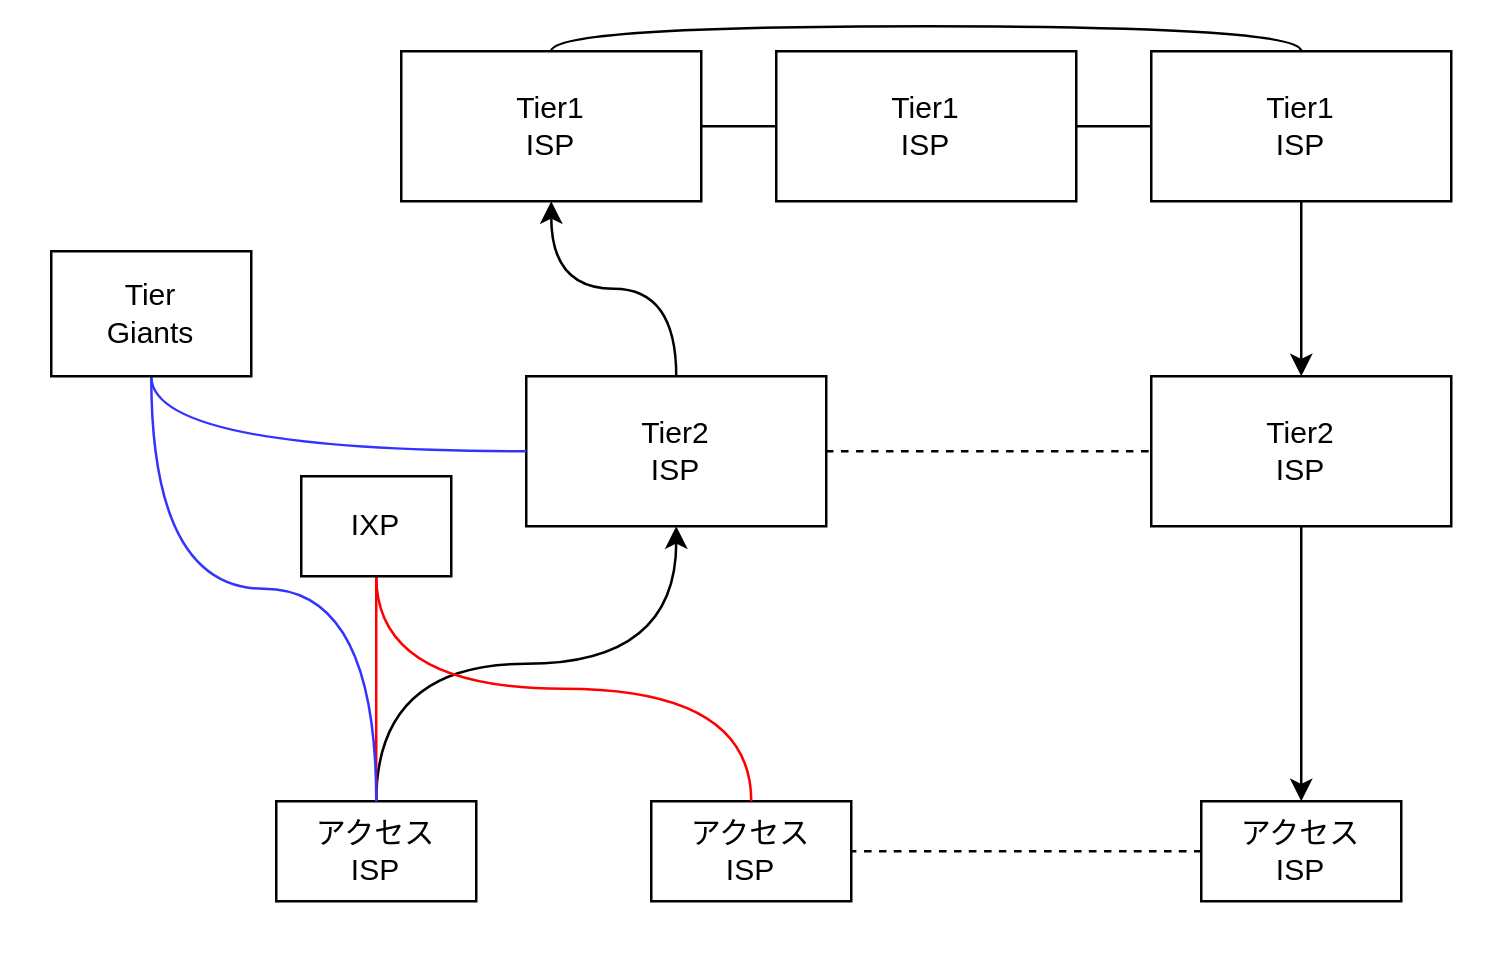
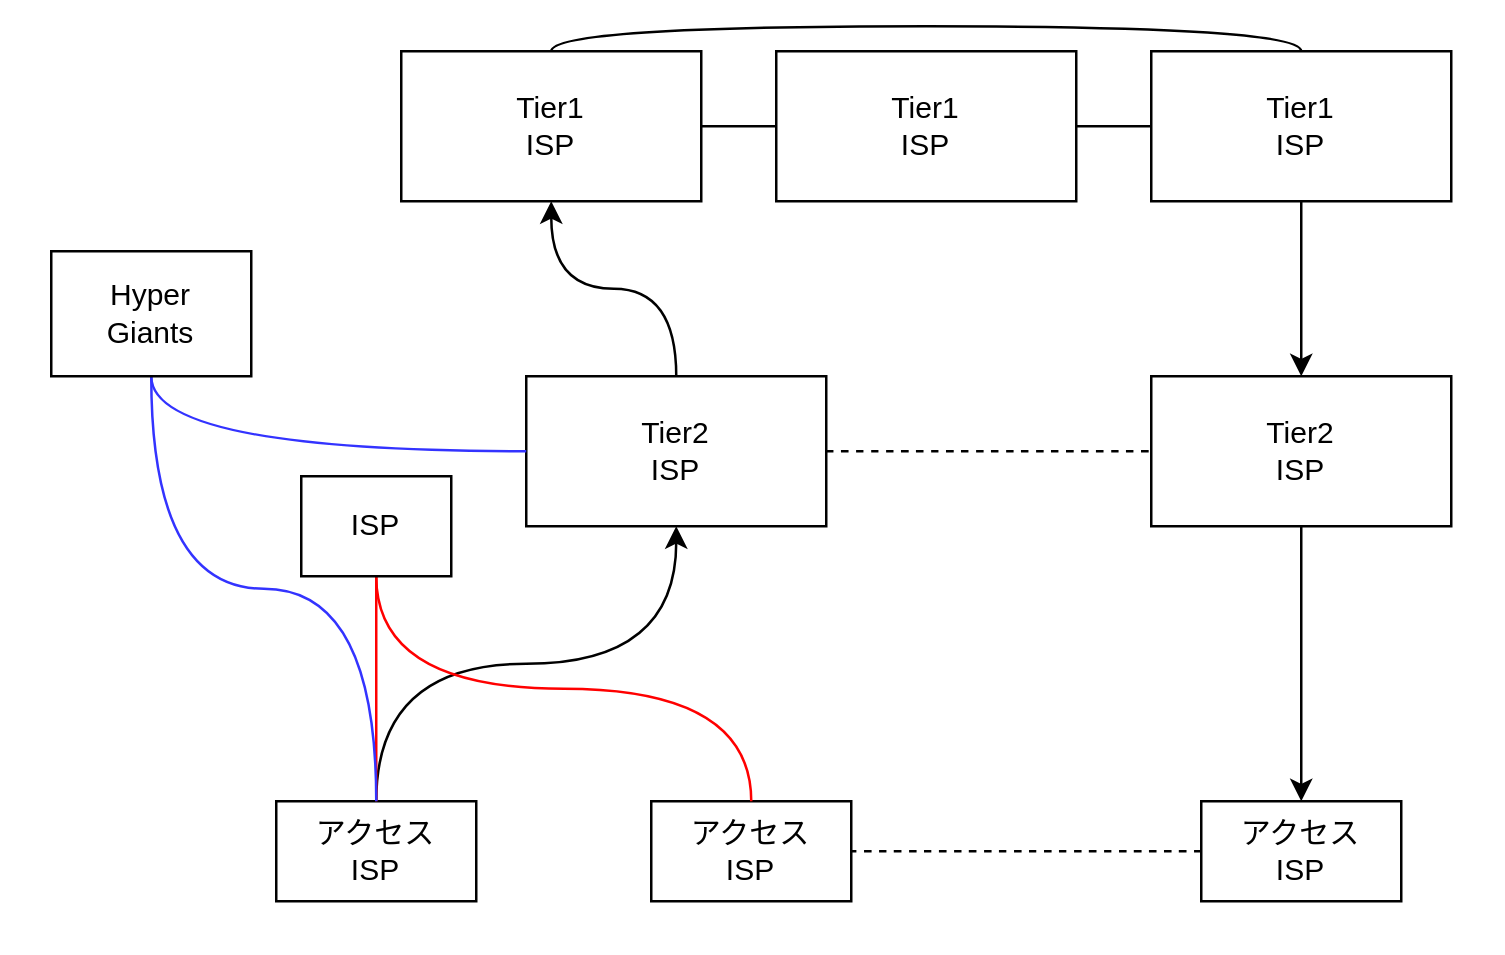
node "Tier Giants": label "Tier Giants" -> "Hyper Giants"
node "IXP": label "IXP" -> "ISP"
